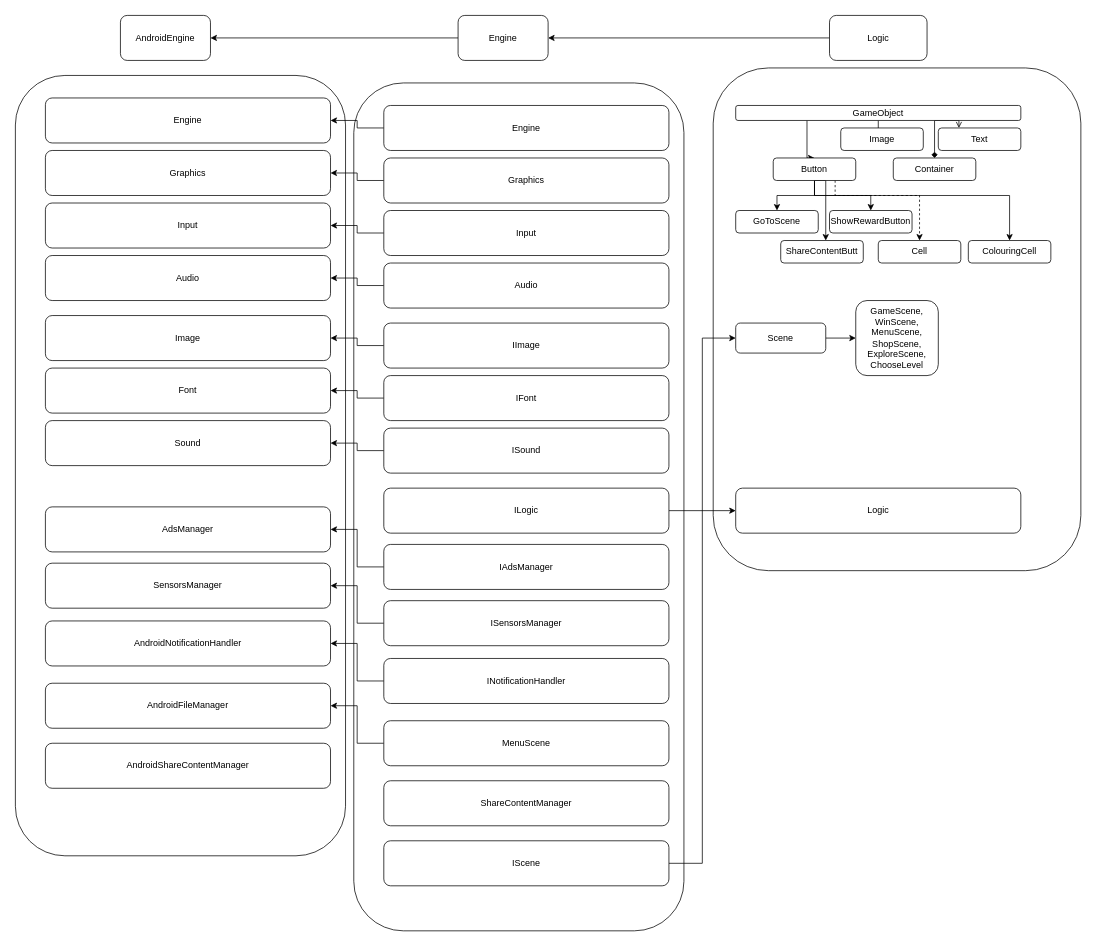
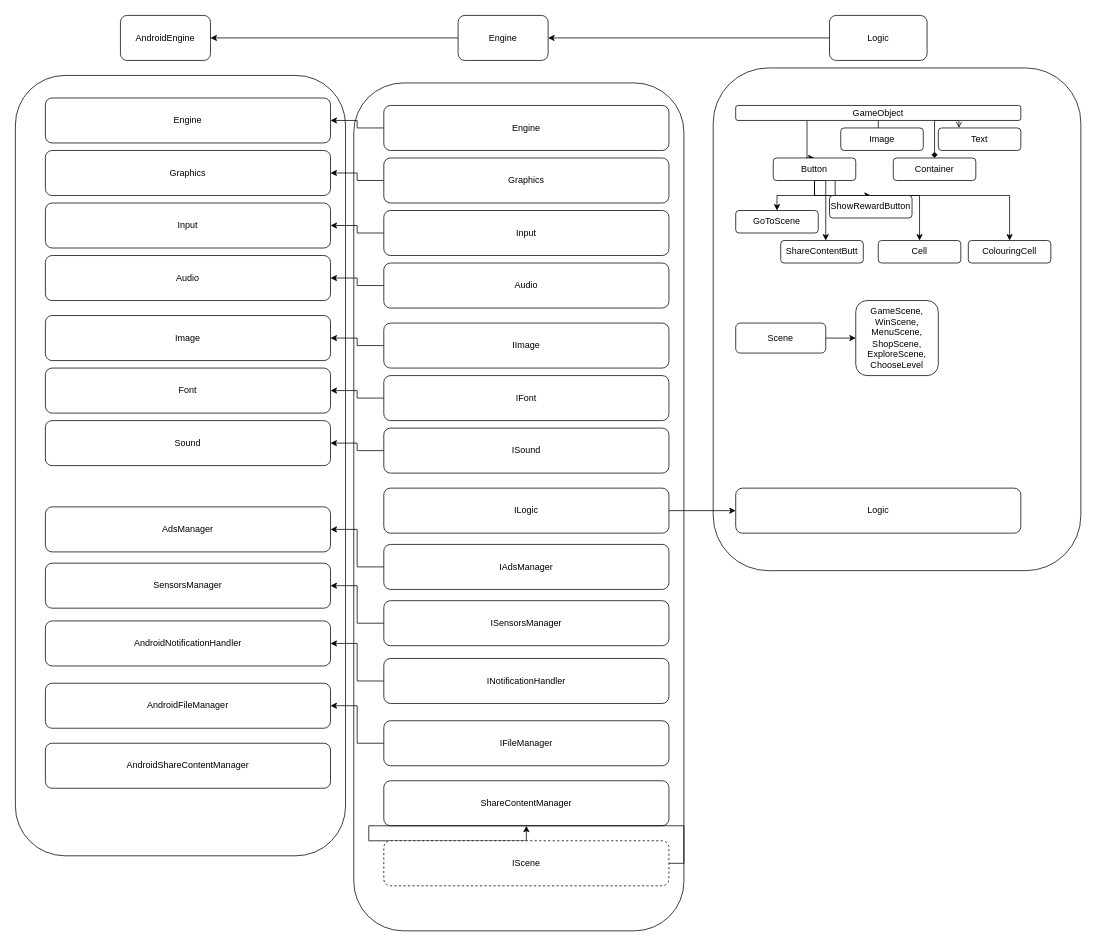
edge "Button" -> "Cell": style dashed -> solid
node "ShowRewardButton": moved (870, 222) -> (870, 207)
edge "IScene" -> "Scene": now "IScene" -> "ShareContentManager"
node "MenuScene": label "MenuScene" -> "IFileManager"
node "IScene": style solid -> dashed
